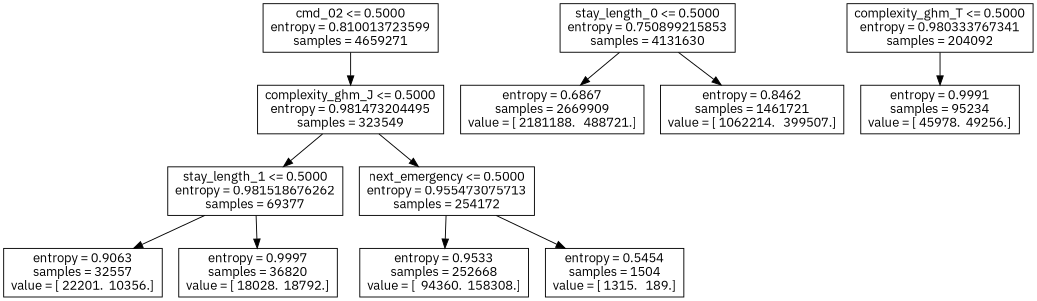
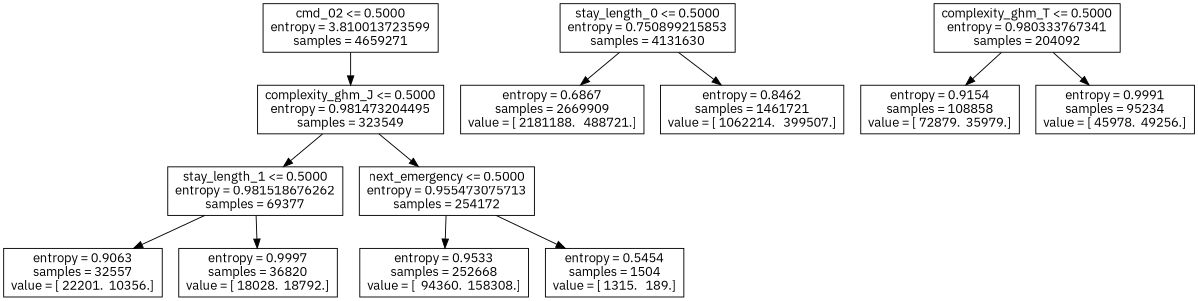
node "cmd_02 <= 0.5000 entropy = 0.810013723599 samples = 4659271": label "cmd_02 <= 0.5000 entropy = 0.810013723599 samples = 4659271" -> "cmd_02 <= 0.5000 entropy = 3.810013723599 samples = 4659271"
node "entropy = 0.9154 samples = 108858 value = [ 72879.  35979.]": added
